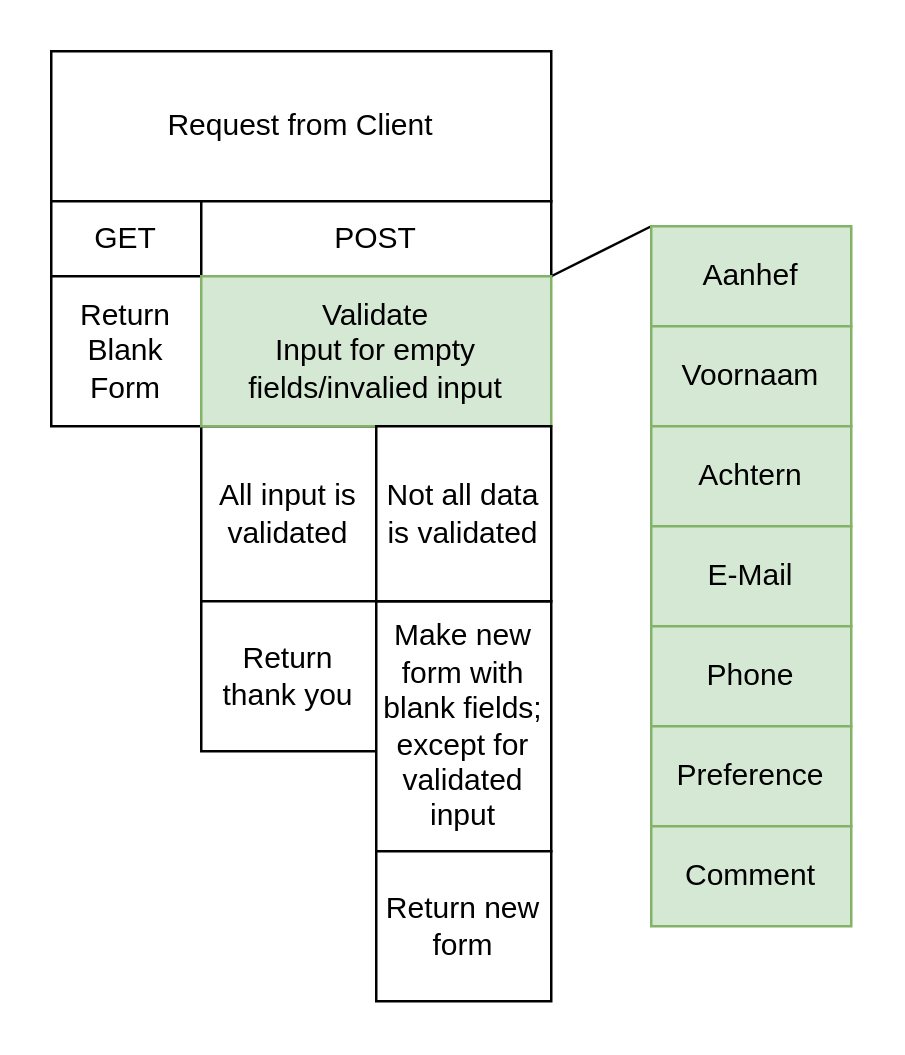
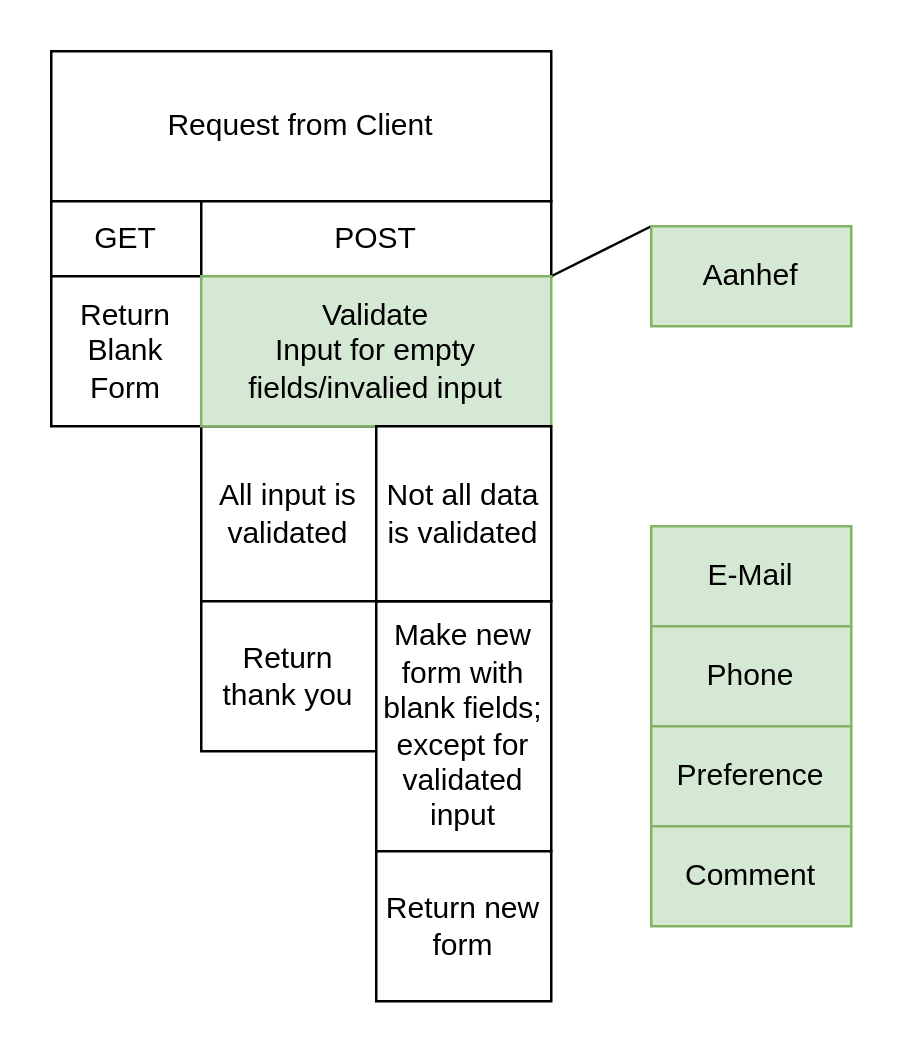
node "Voornaam": removed
node "Achtern": removed
